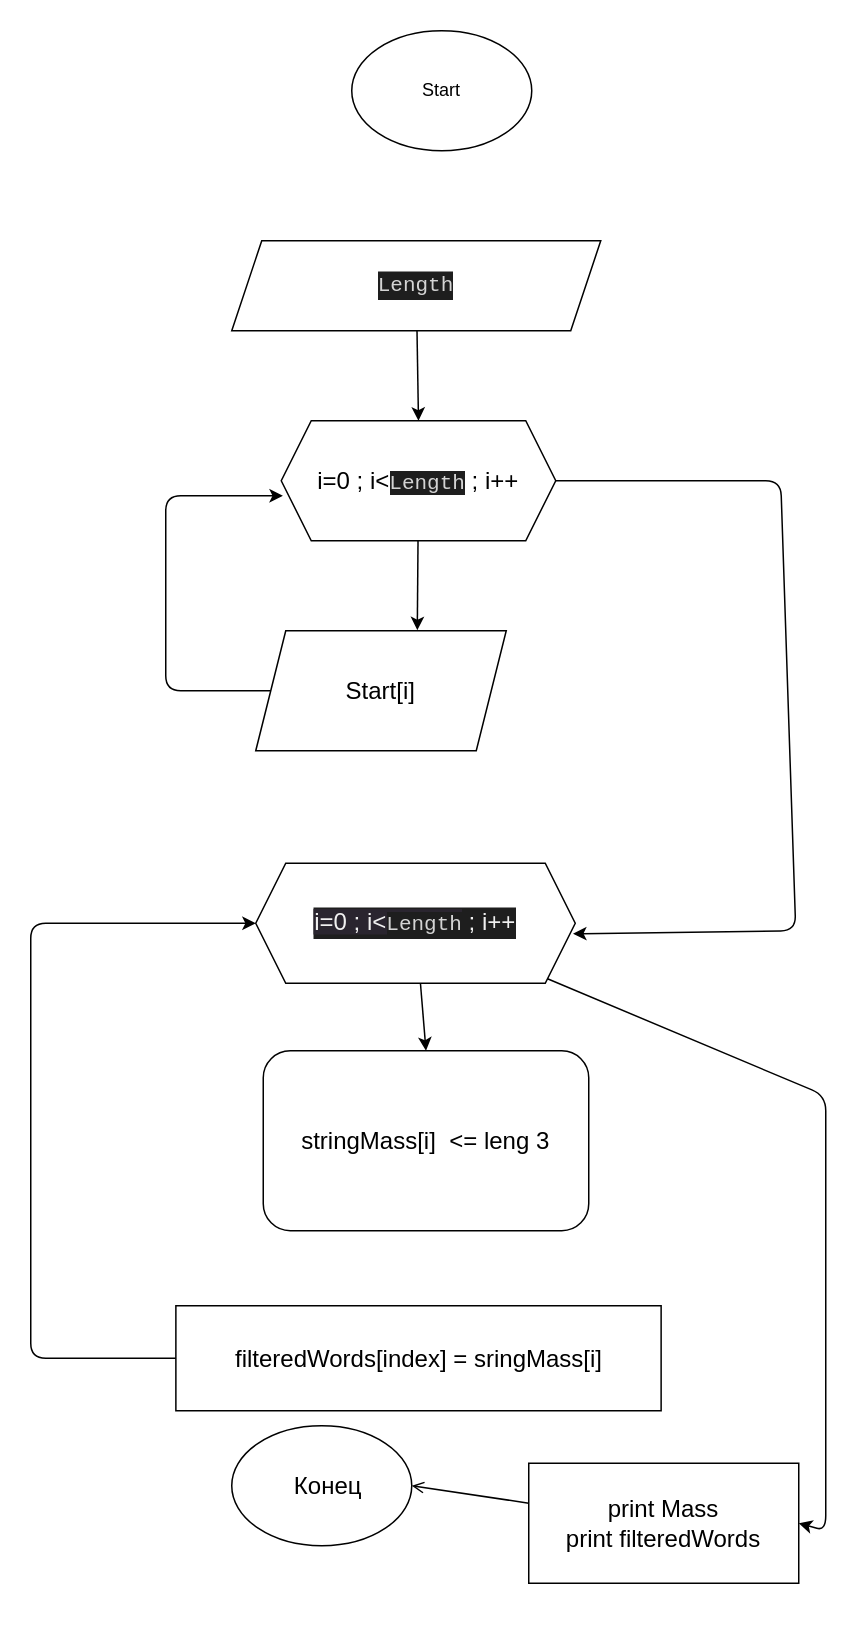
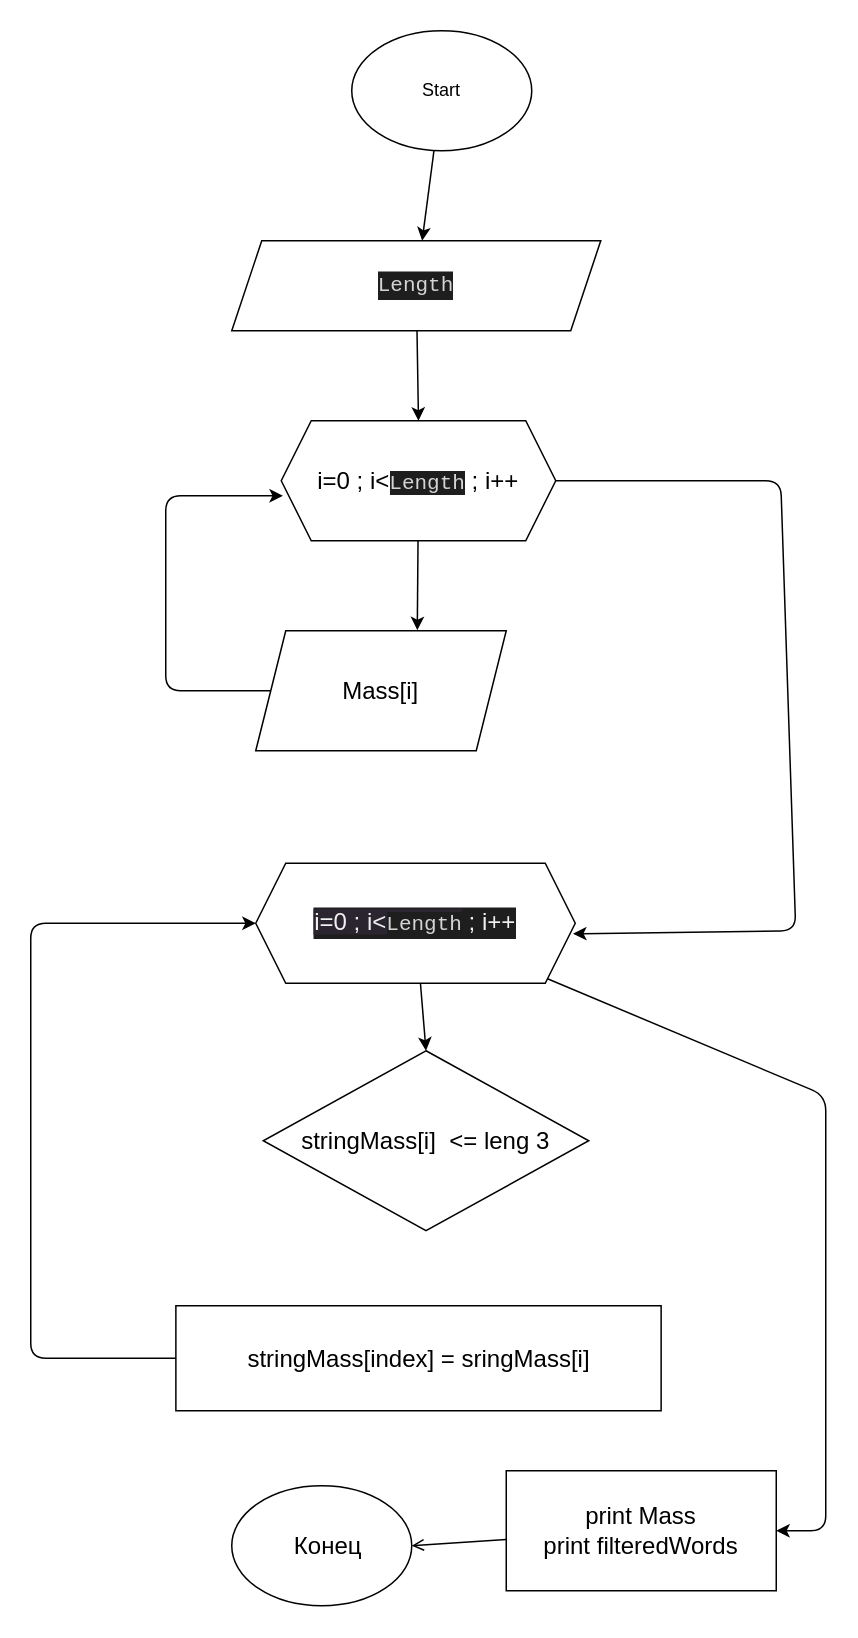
edge "Start" -> "Length": added
node "Start[i]": label "Start[i]" -> "Mass[i]"
node "stringMass[i] <= leng 3": shape rounded rectangle -> diamond
node "filteredWords[index] = sringMass[i]": label "filteredWords[index] = sringMass[i]" -> "stringMass[index] = sringMass[i]"
node "Конец": moved (322, 1486) -> (322, 1546)
node "print Mass print filteredWords": moved (664, 1523) -> (641, 1531)
